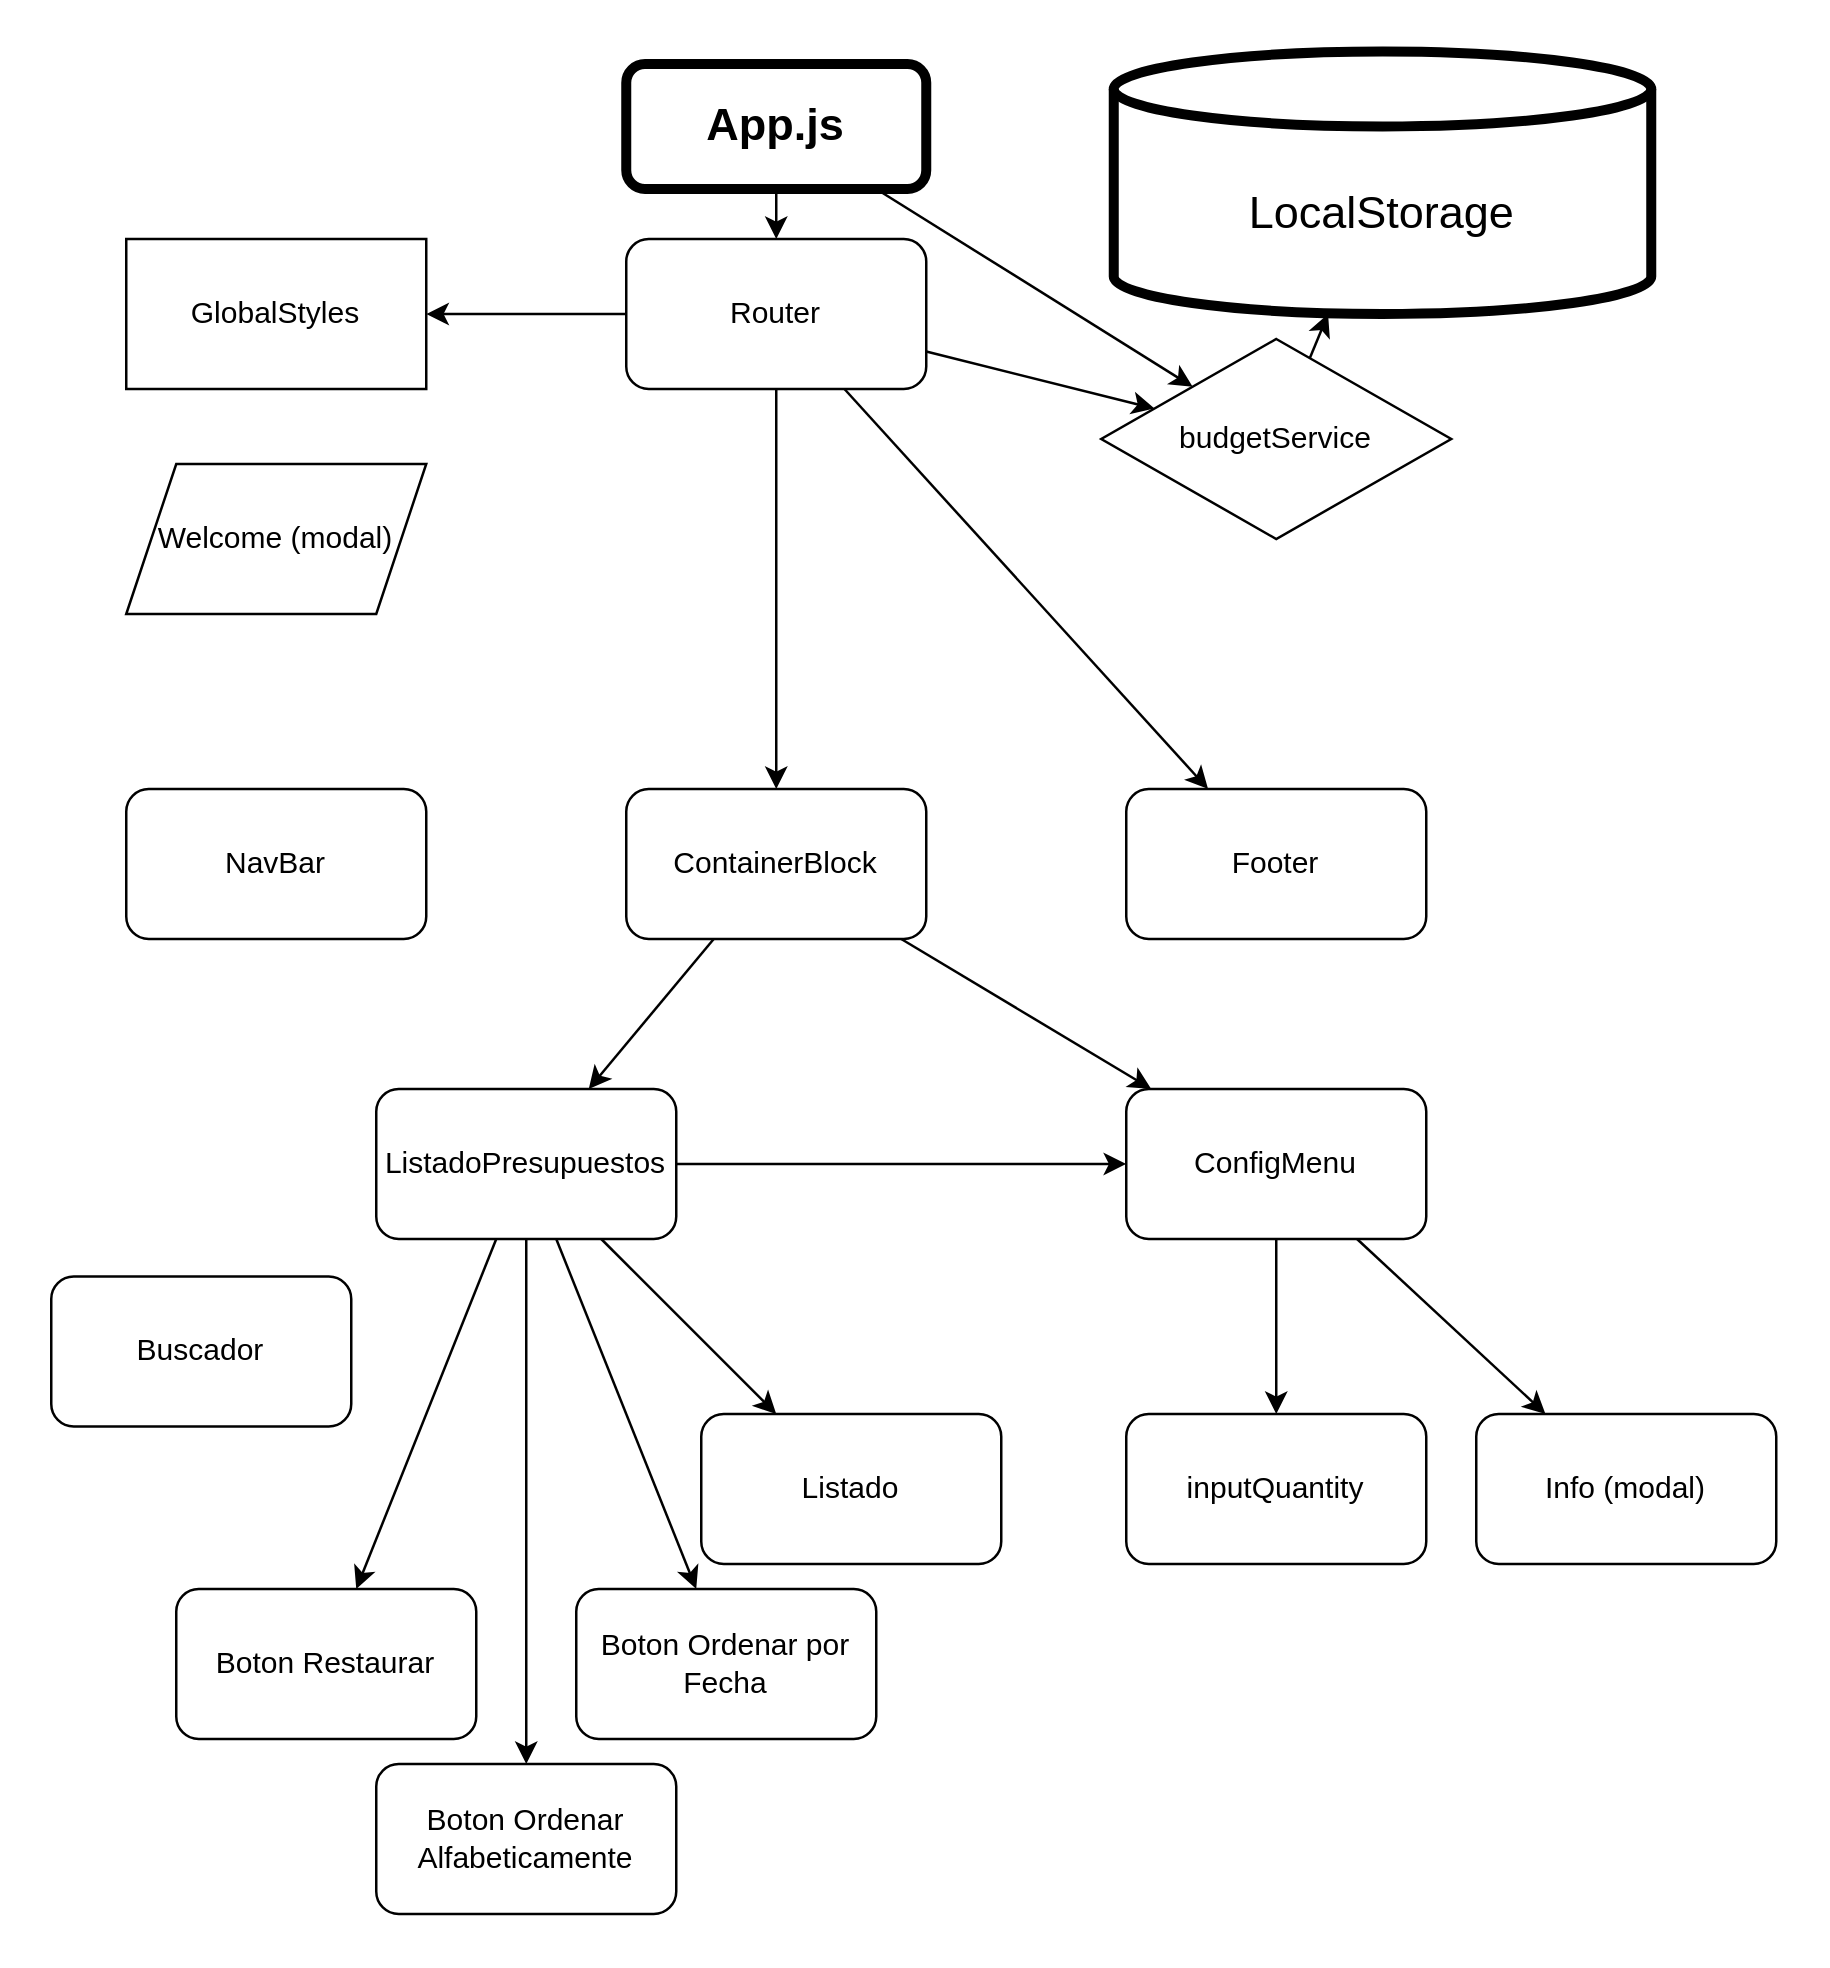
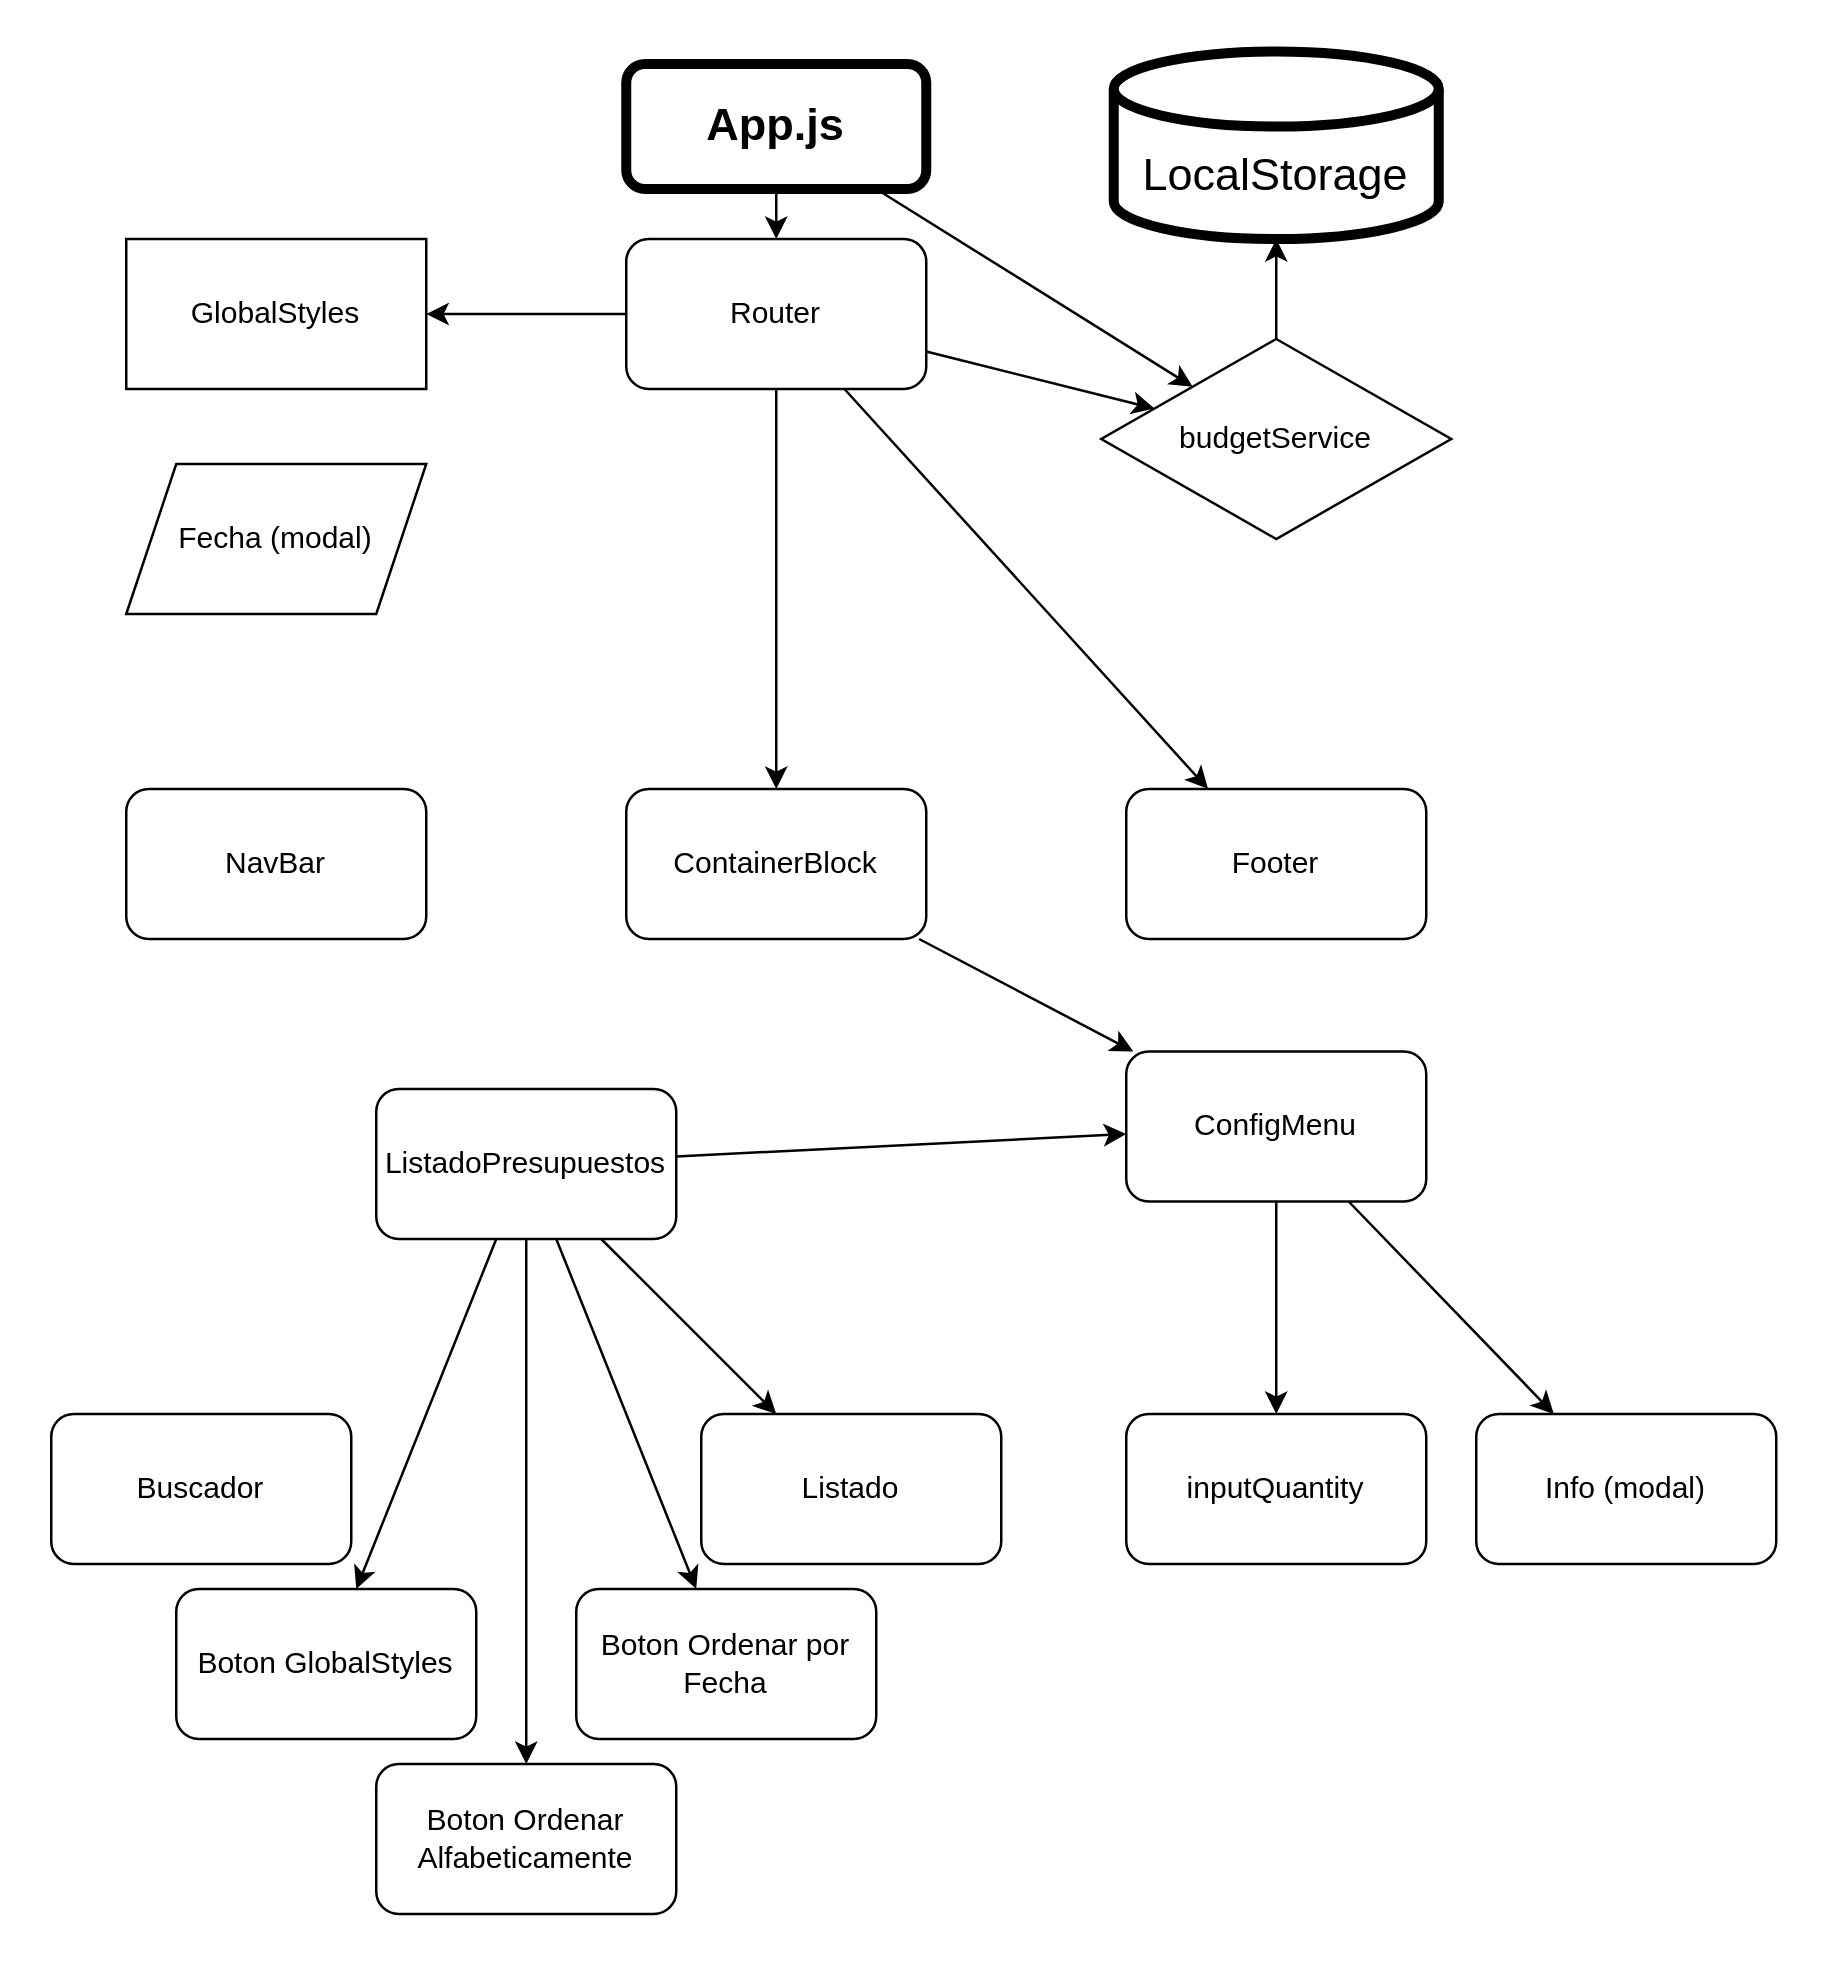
node "LocalStorage": size 538x263 -> 325x188
node "Welcome (modal)": label "Welcome (modal)" -> "Fecha (modal)"
edge "ContainerBlock" -> "ListadoPresupuestos": removed
node "ConfigMenu": moved (1276, 1164) -> (1276, 1126)
node "Buscador": moved (201, 1351) -> (201, 1489)
node "Boton Restaurar": label "Boton Restaurar" -> "Boton GlobalStyles"
